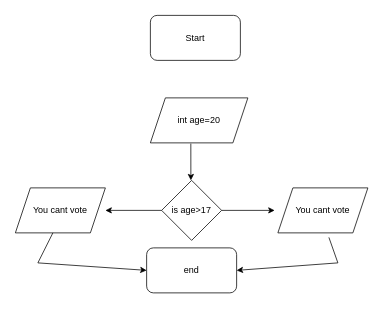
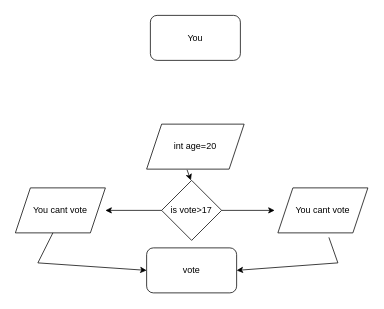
node "Start": label "Start" -> "You"
node "int age=20": moved (199, 120) -> (195, 147)
node "is age>17": label "is age>17" -> "is vote>17"
node "end": label "end" -> "vote"
